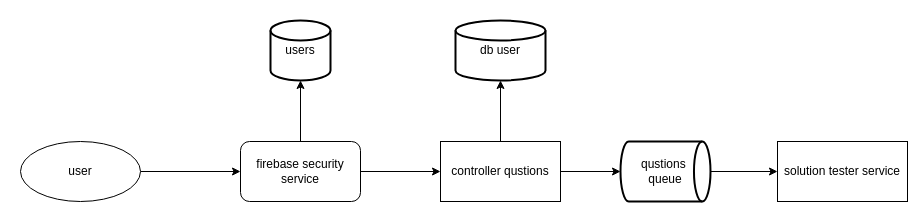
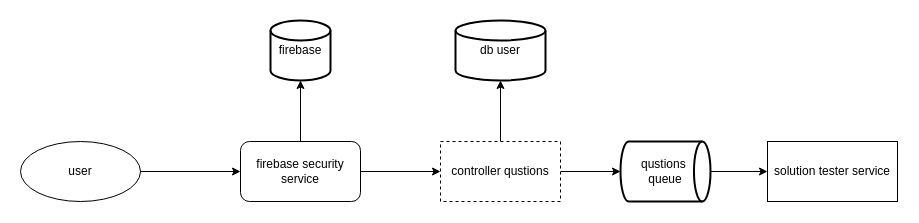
node "users": label "users" -> "firebase"
node "controller qustions": style solid -> dashed
node "solution tester service": moved (843, 172) -> (833, 172)
